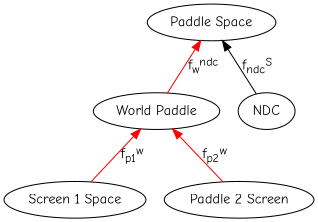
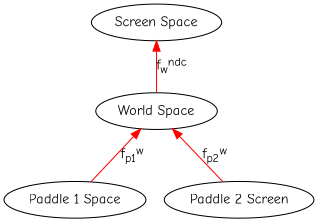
node "Paddle Space": label "Paddle Space" -> "Screen Space"
node "World Paddle": label "World Paddle" -> "World Space"
node "NDC": removed
node "Screen 1 Space": label "Screen 1 Space" -> "Paddle 1 Space"
